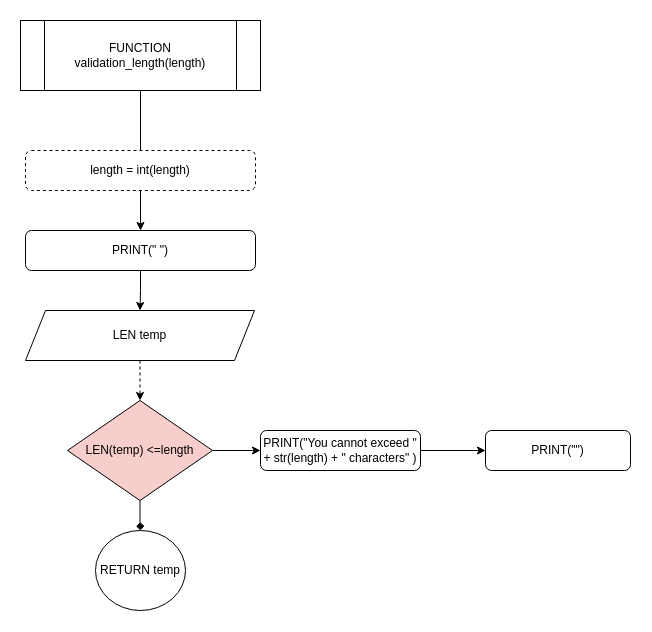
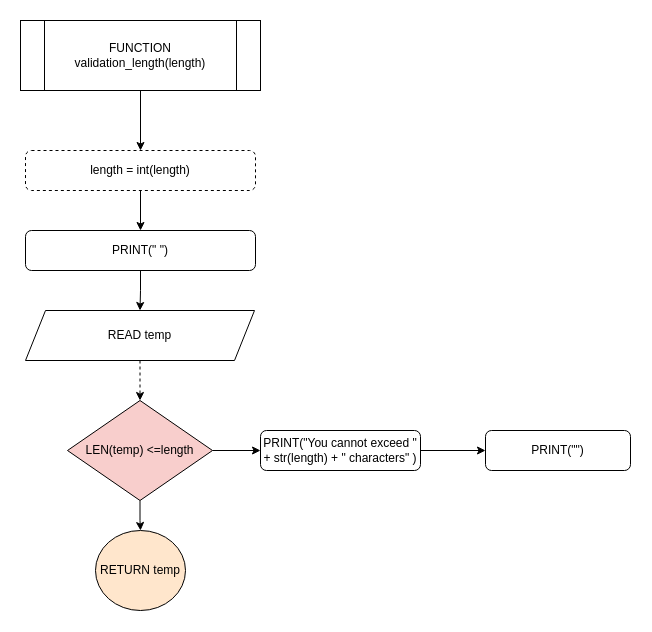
edge "FUNCTION validation_length(length)" -- "length = int(length)": arrowhead none -> classic
node "LEN temp": label "LEN temp" -> "READ temp"
edge "LEN(temp) <=length" -> "RETURN temp": arrowhead diamond -> classic
node "RETURN temp": fillcolor #ffffff -> #ffe6cc
